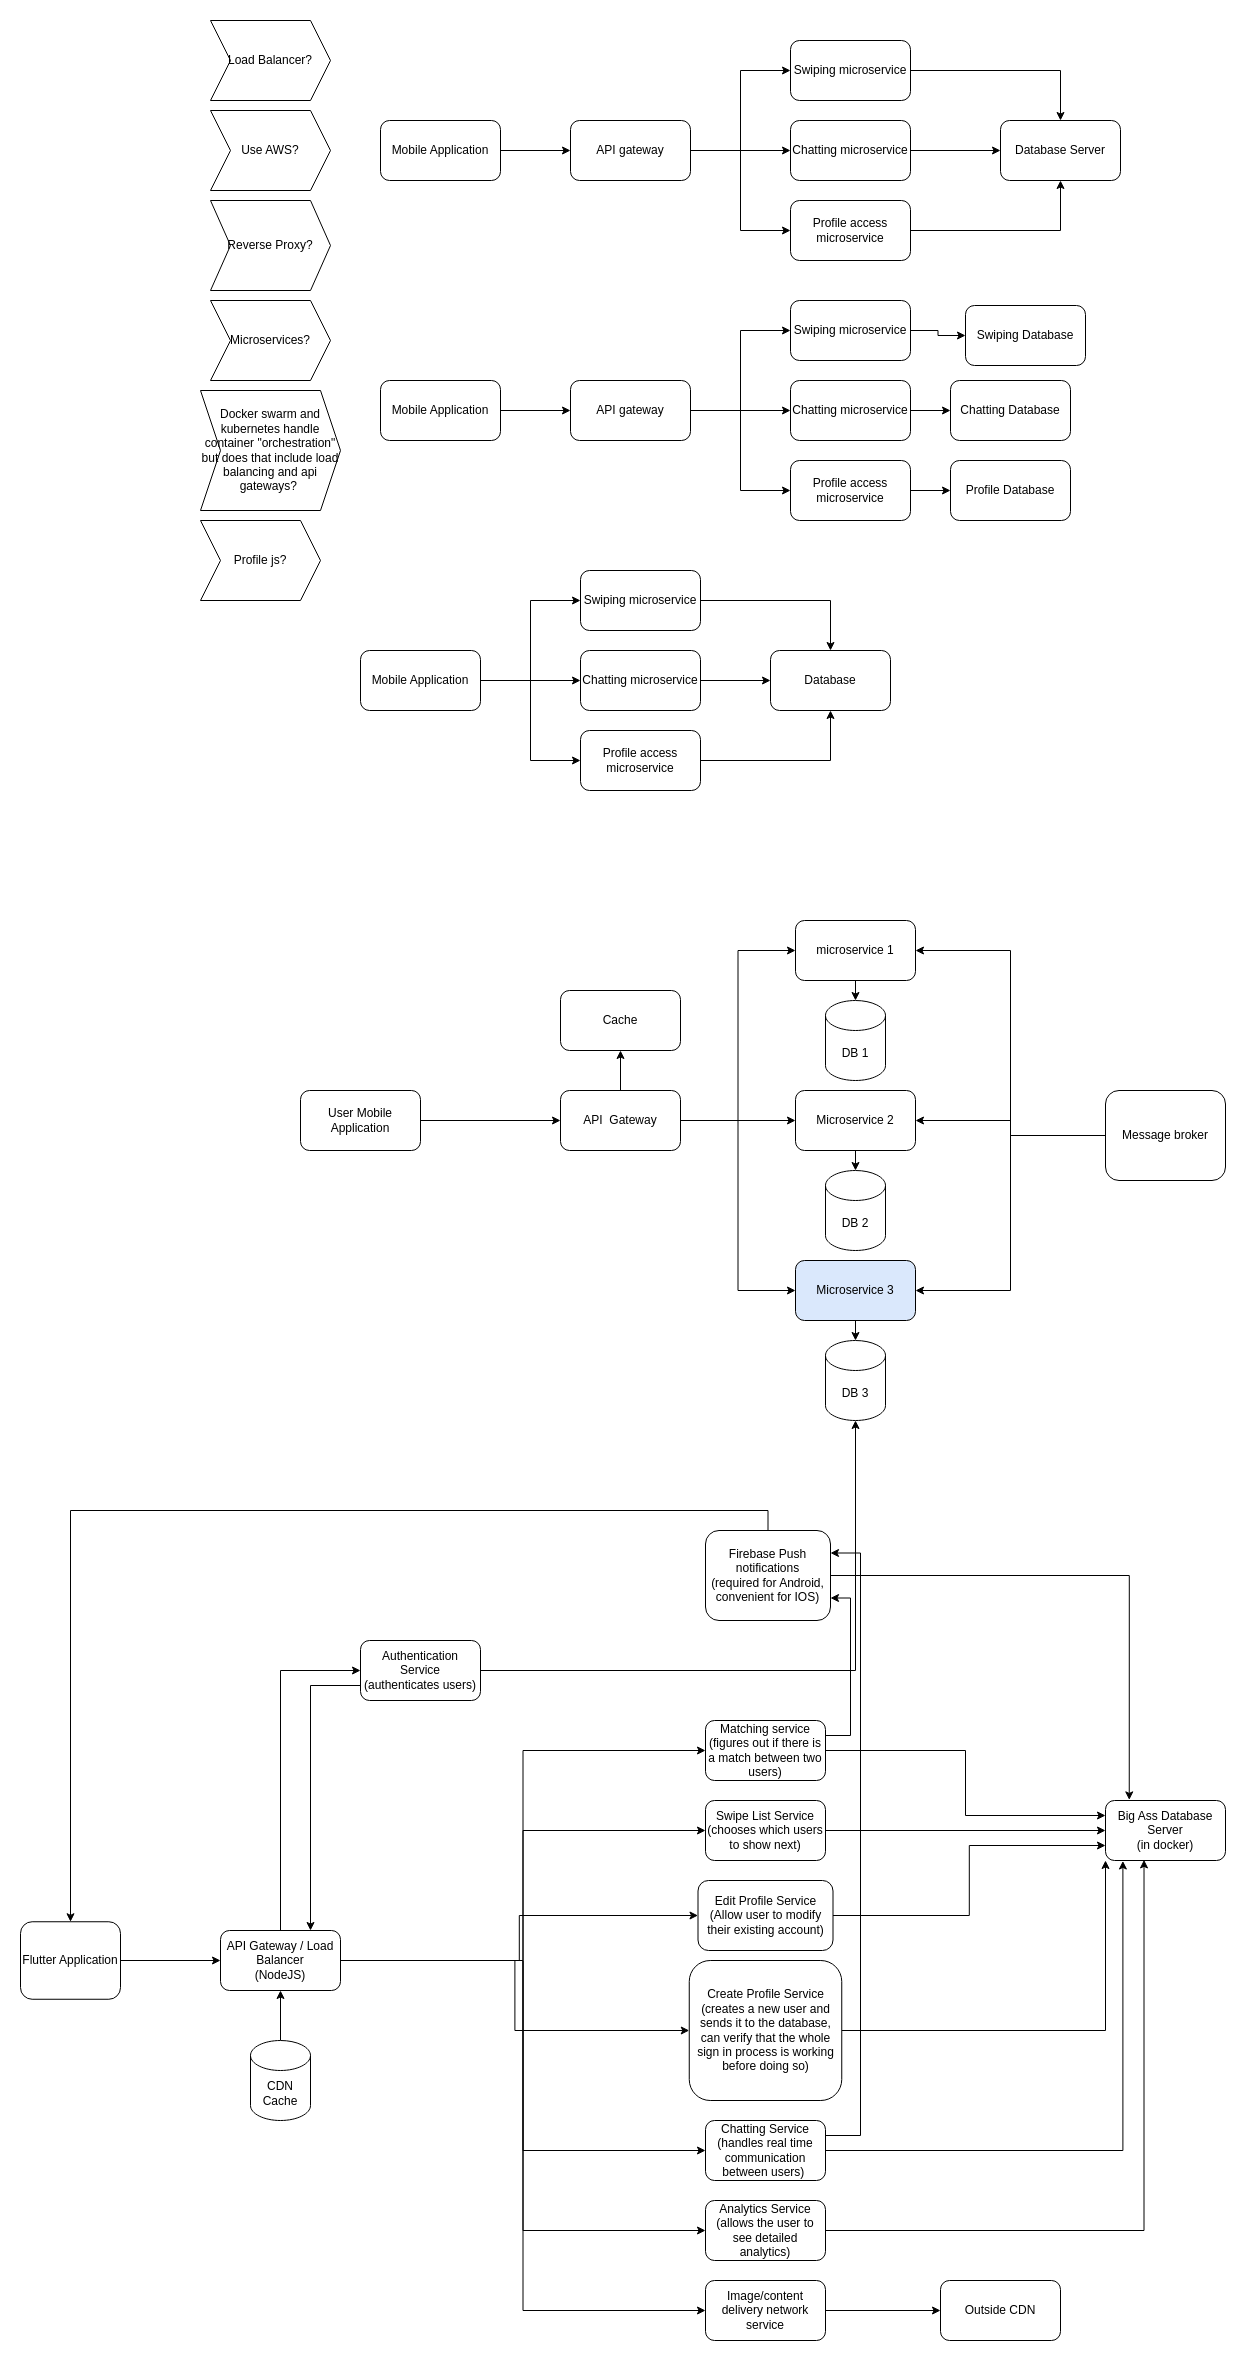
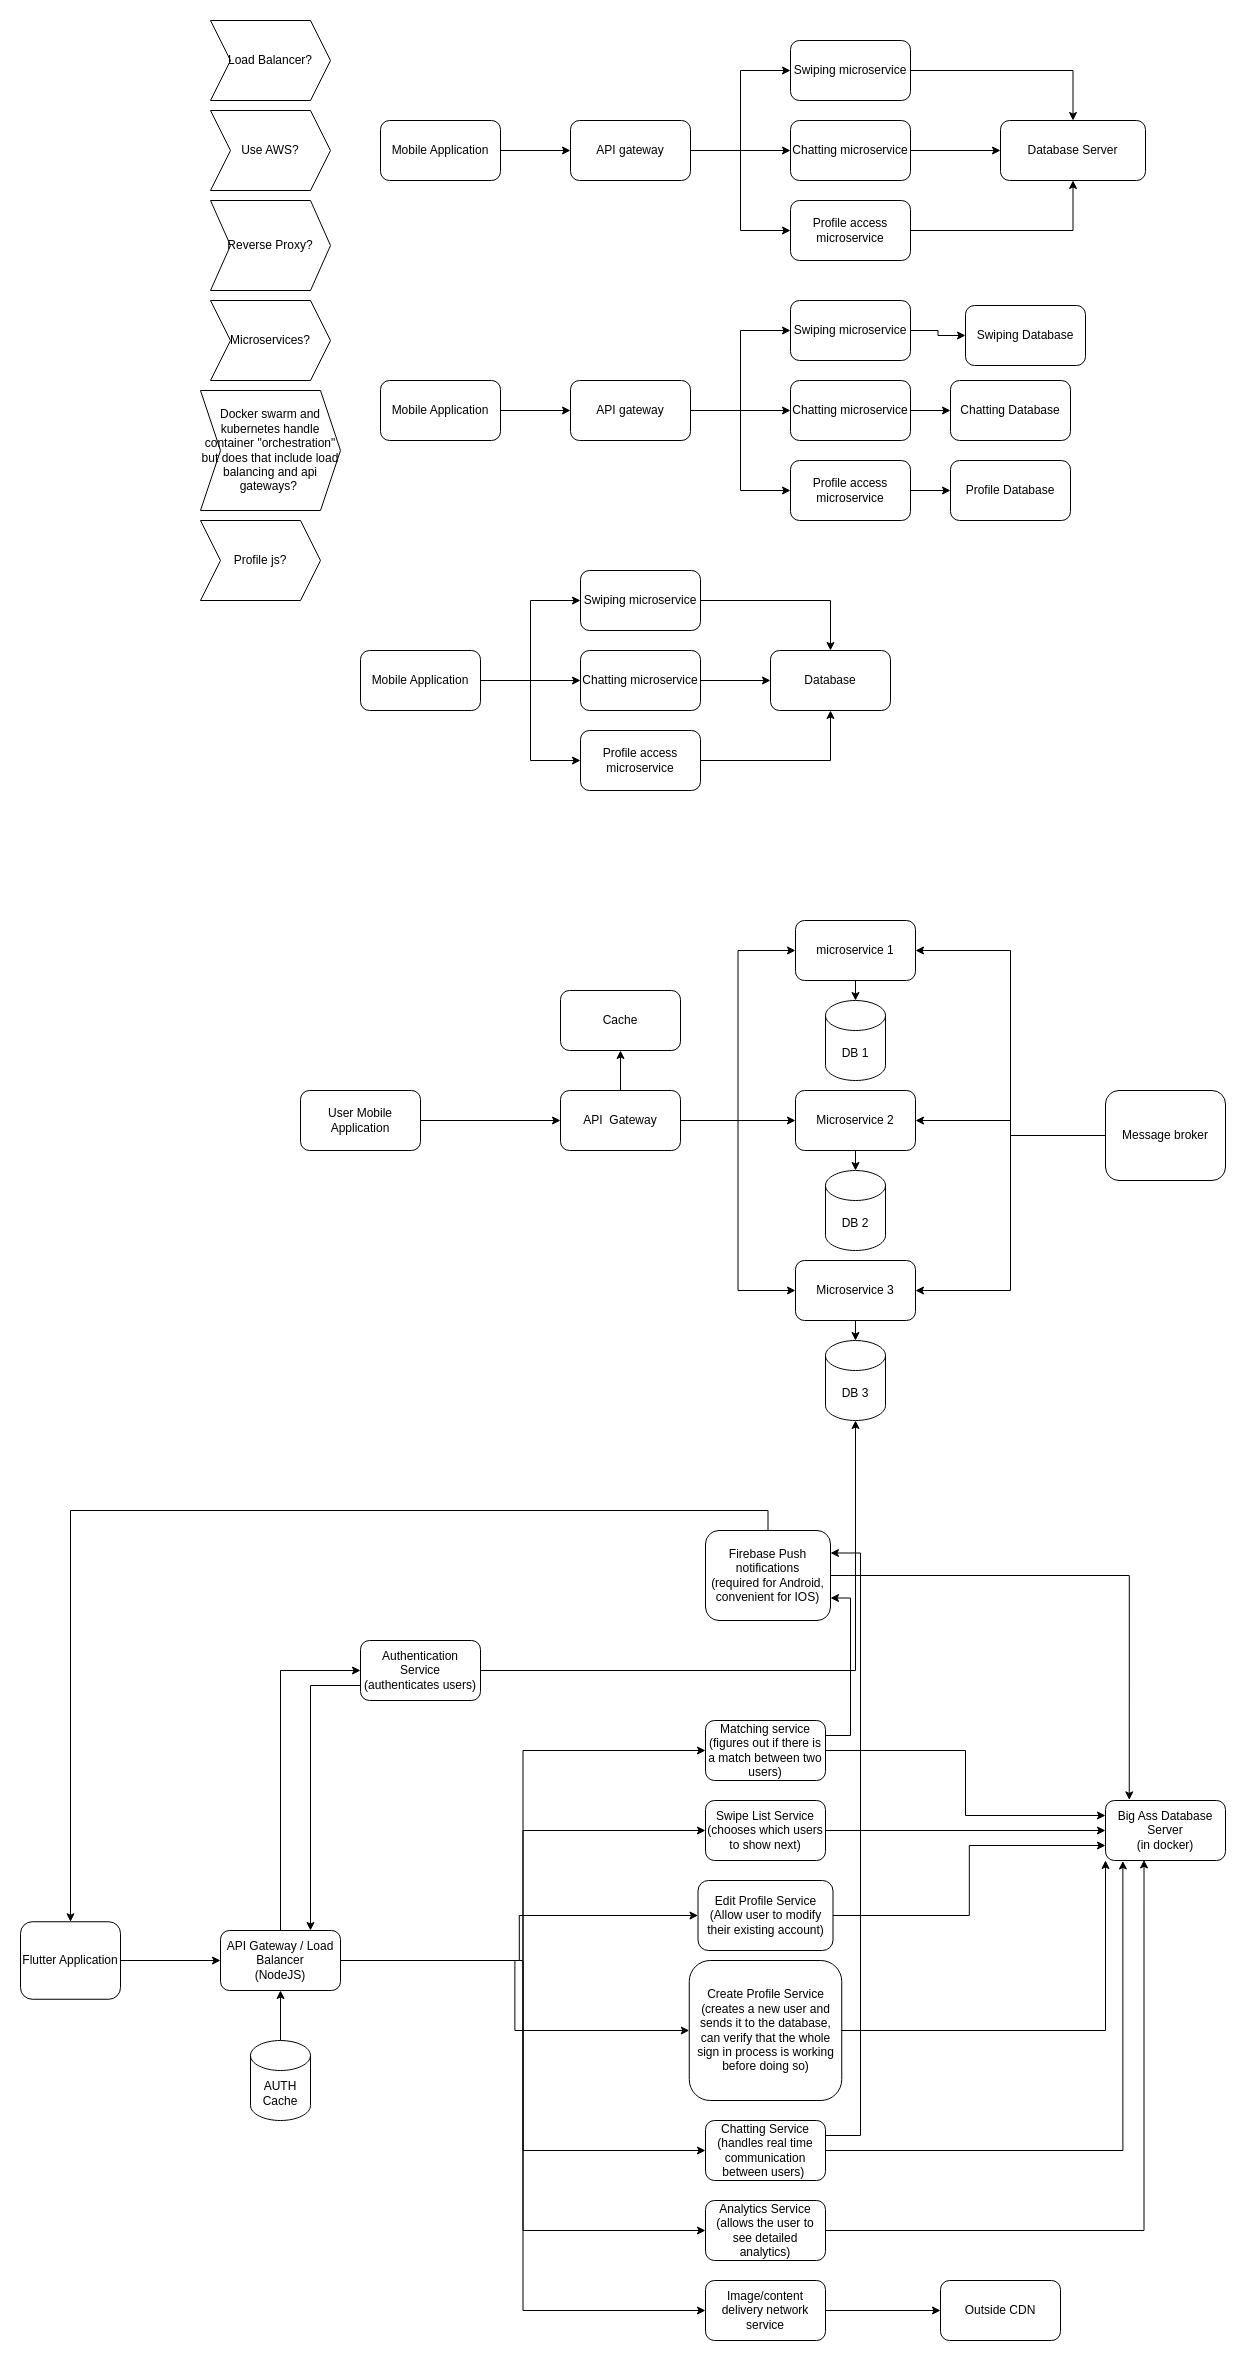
node "Database Server": size 120x60 -> 145x60
node "Microservice 3": fillcolor #dae8fc -> #ffffff
node "CDN Cache": label "CDN Cache" -> "AUTH Cache"
